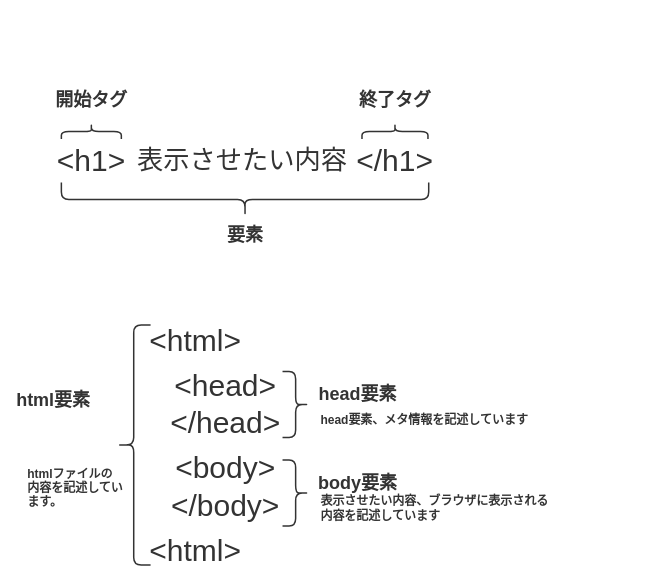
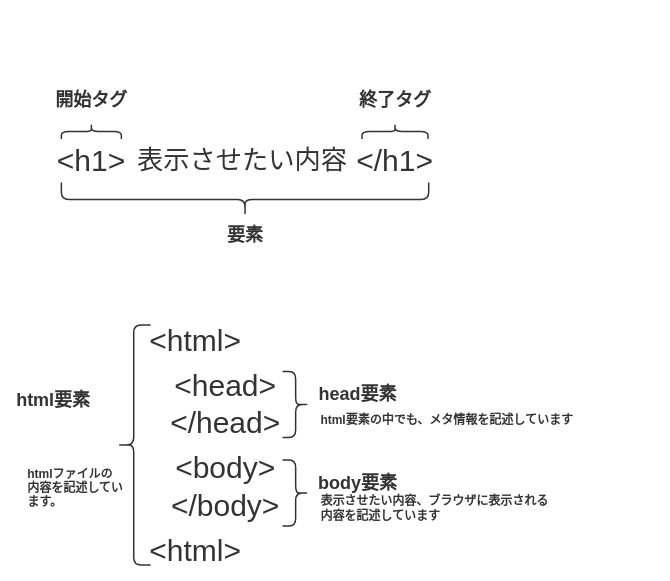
node "head要素、メタ情報を記述しています": label "head要素、メタ情報を記述しています" -> "html要素の中でも、メタ情報を記述しています"
